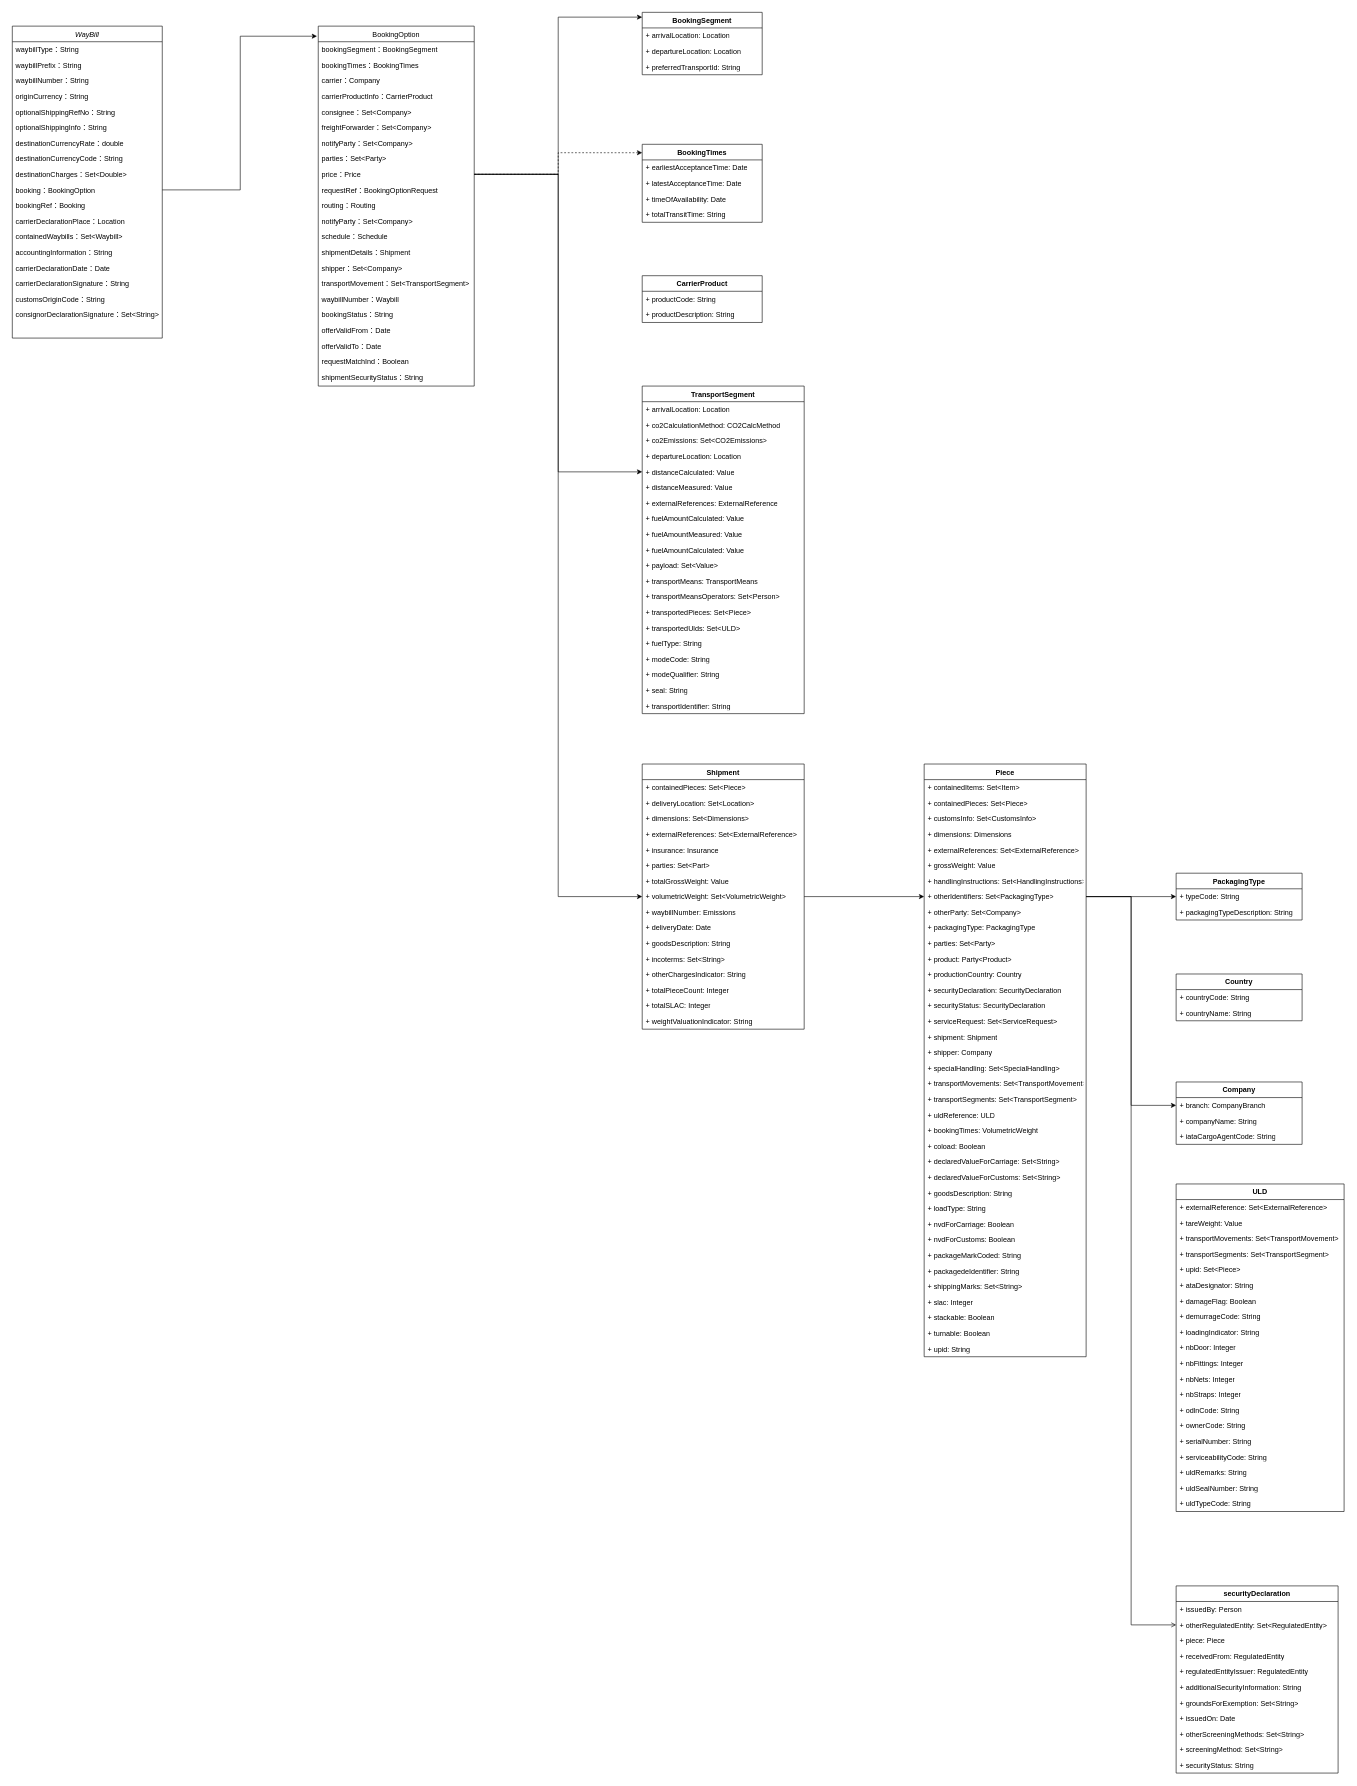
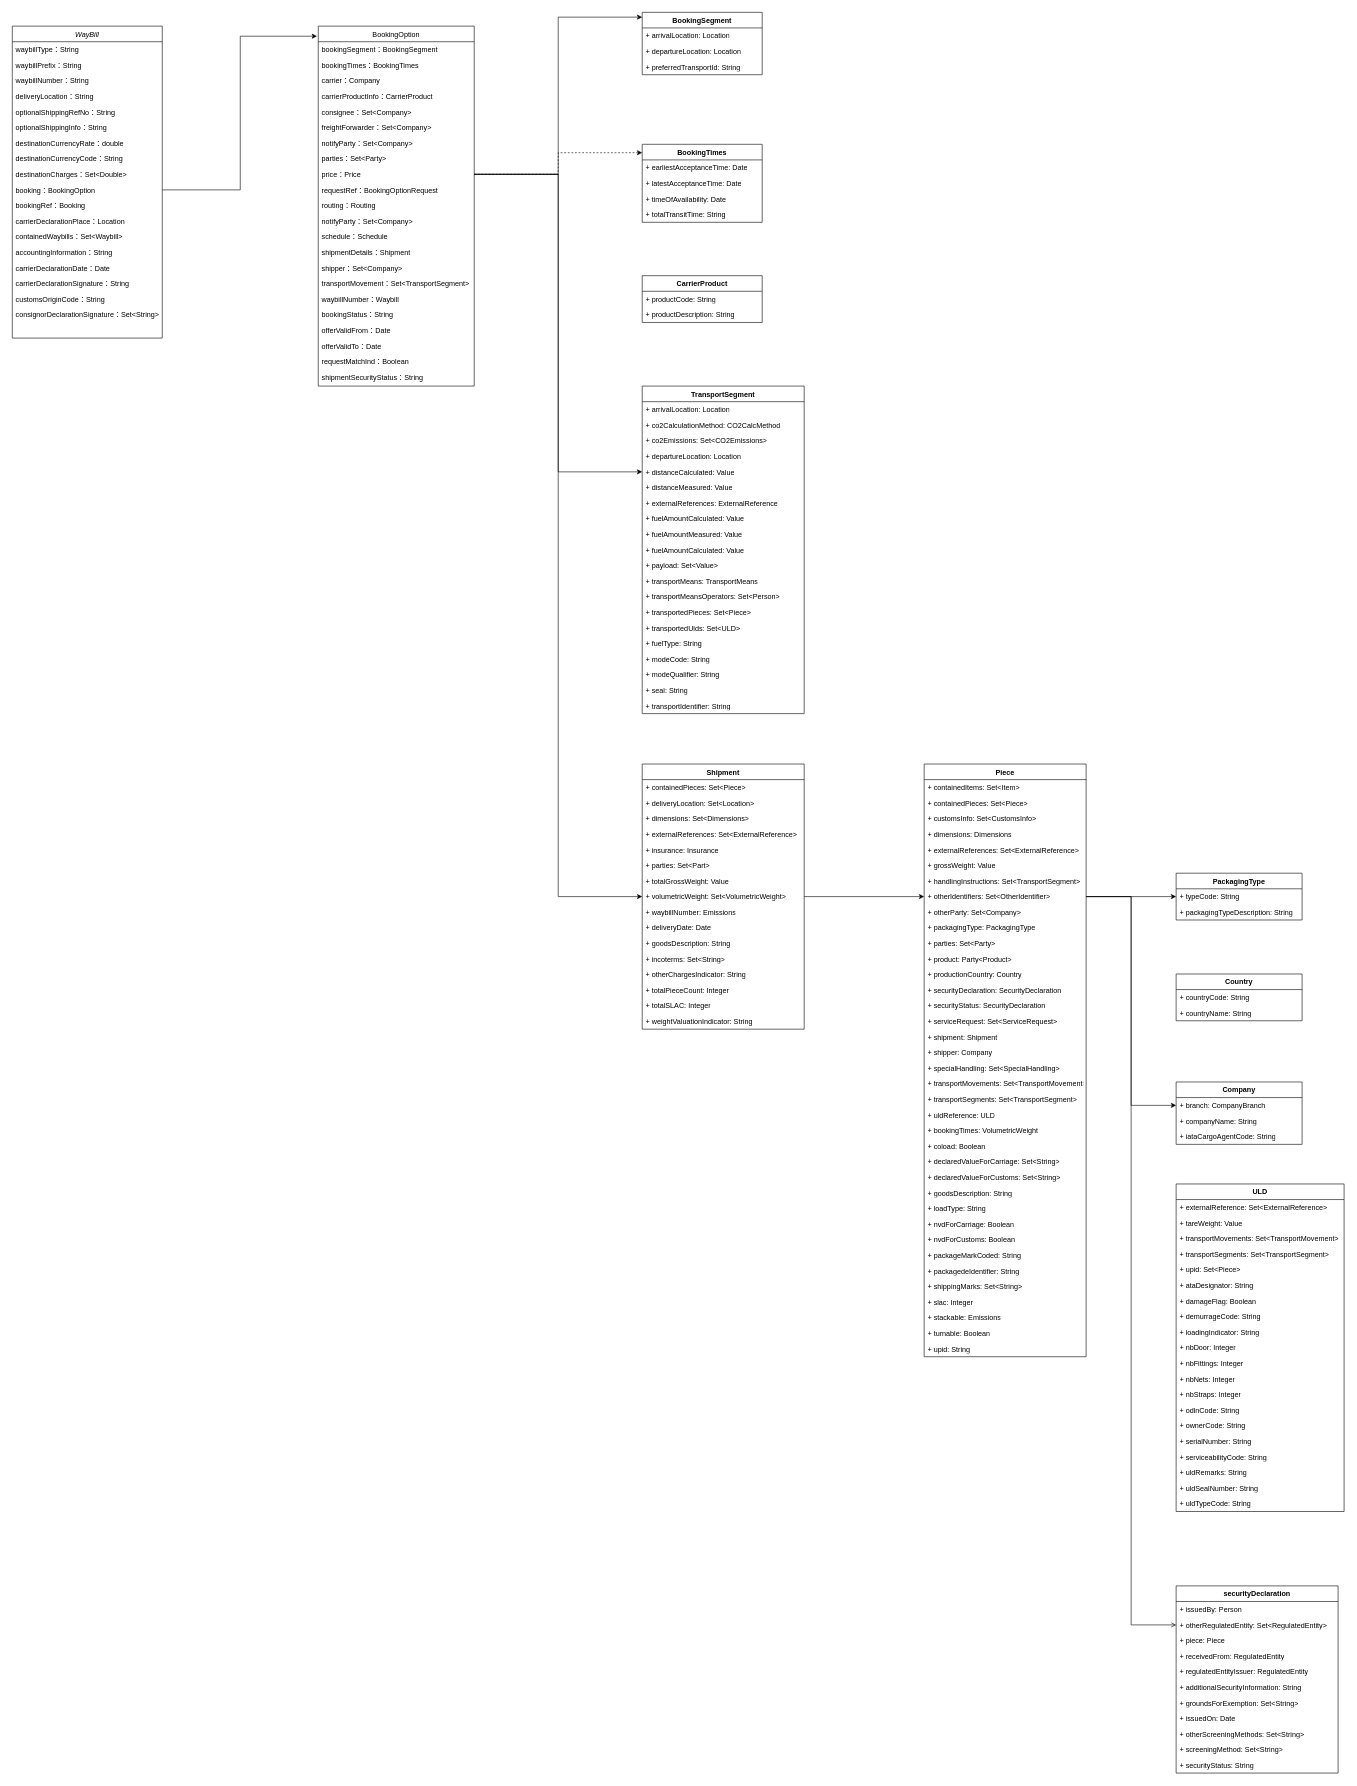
node "originCurrency：String": label "originCurrency：String" -> "deliveryLocation：String"
node "+ handlingInstructions: Set<HandlingInstructions>": label "+ handlingInstructions: Set<HandlingInstructions>" -> "+ handlingInstructions: Set<TransportSegment>"
node "+ otherIdentifiers: Set<PackagingType>": label "+ otherIdentifiers: Set<PackagingType>" -> "+ otherIdentifiers: Set<OtherIdentifier>"
node "+ stackable: Boolean": label "+ stackable: Boolean" -> "+ stackable: Emissions"
